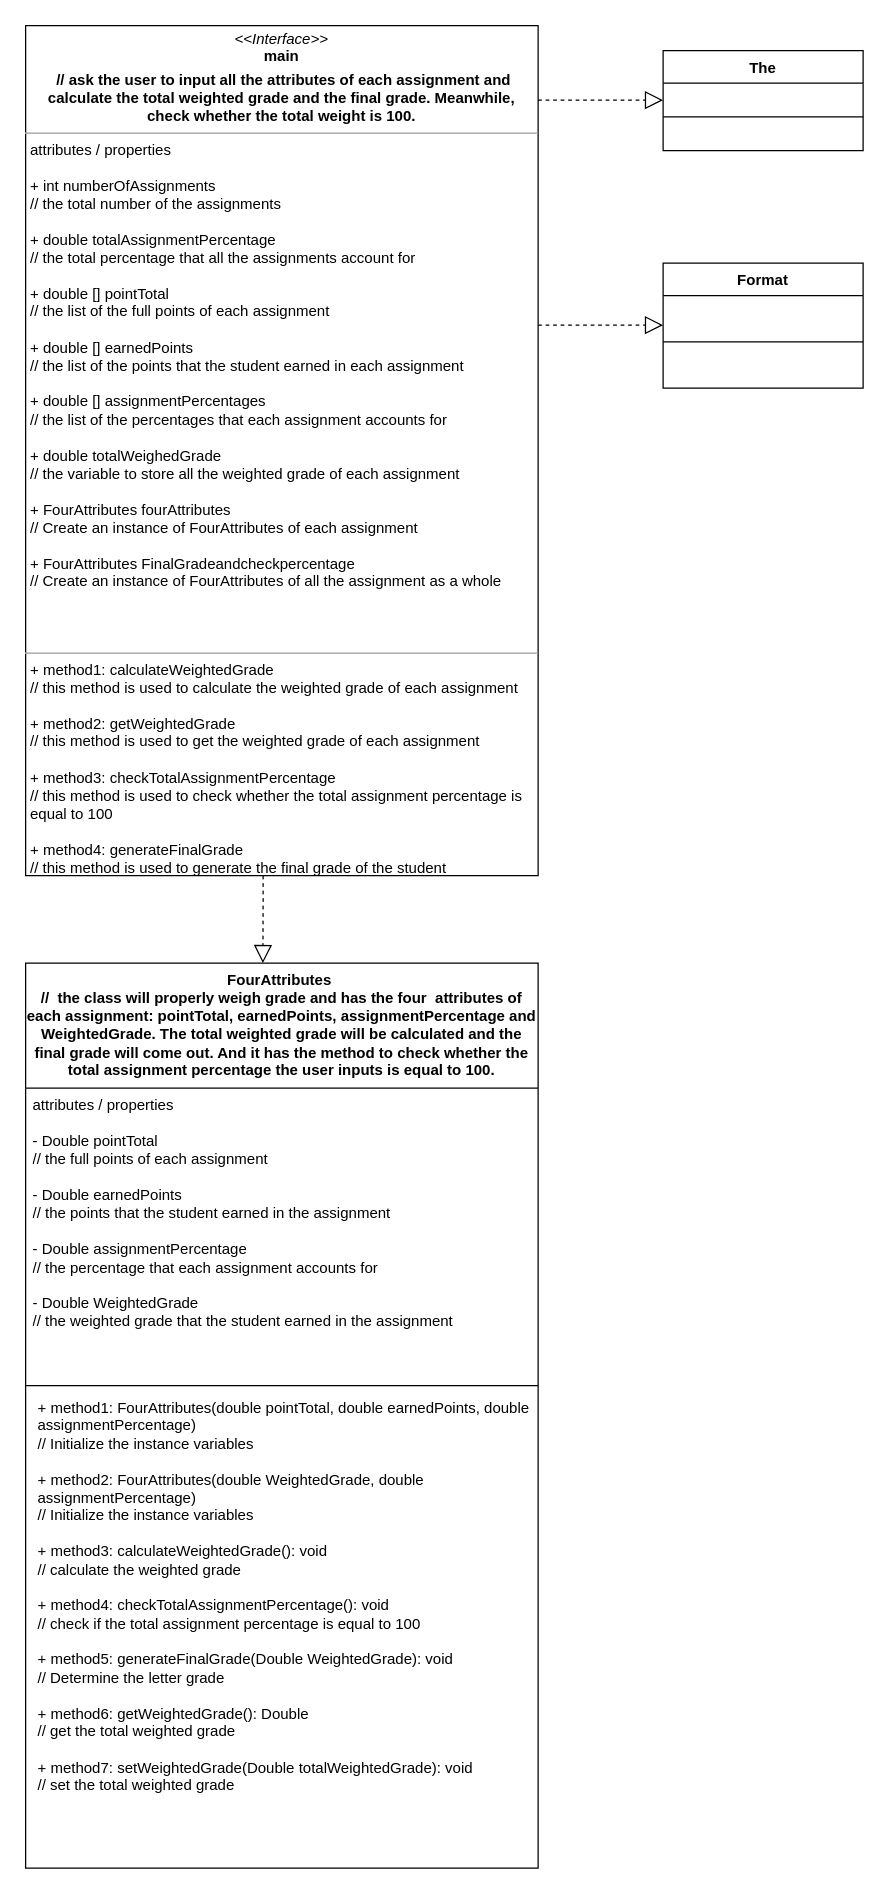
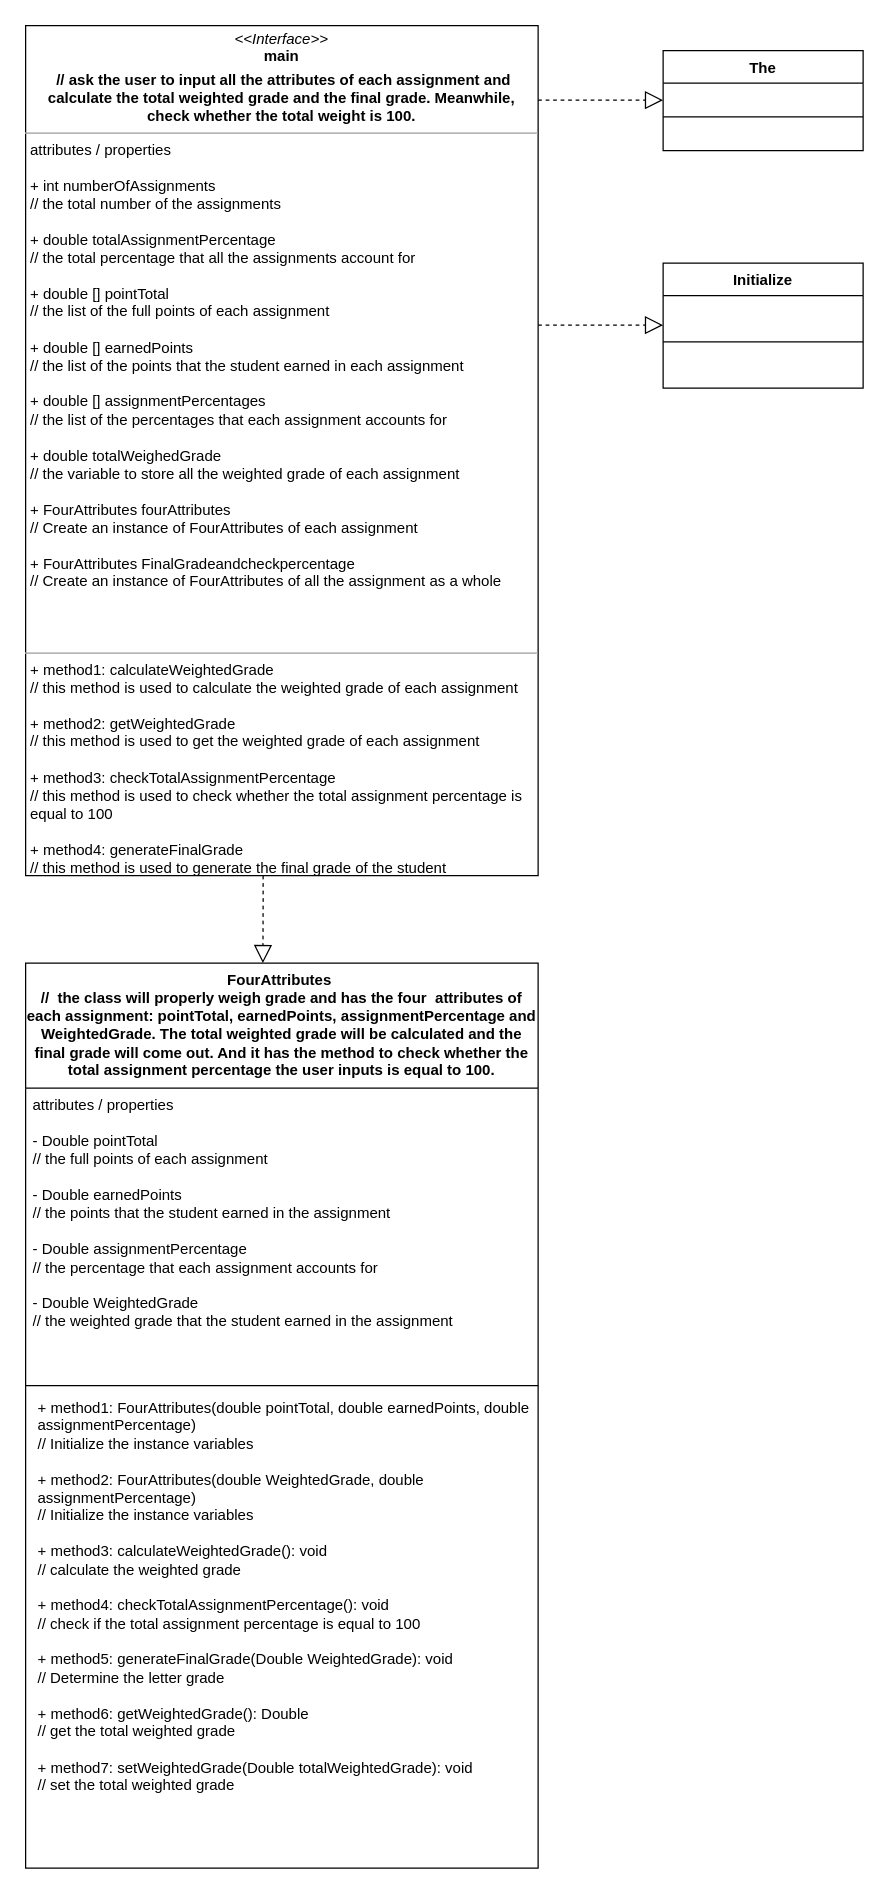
node "Format": label "Format" -> "Initialize"
